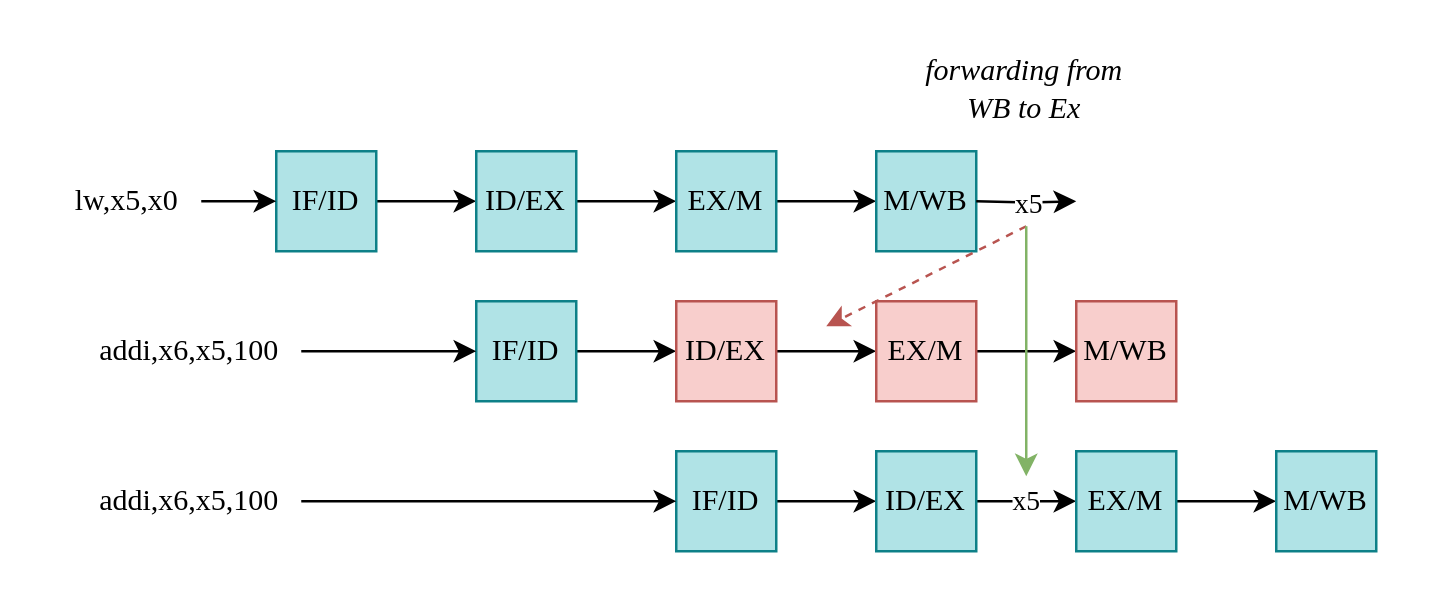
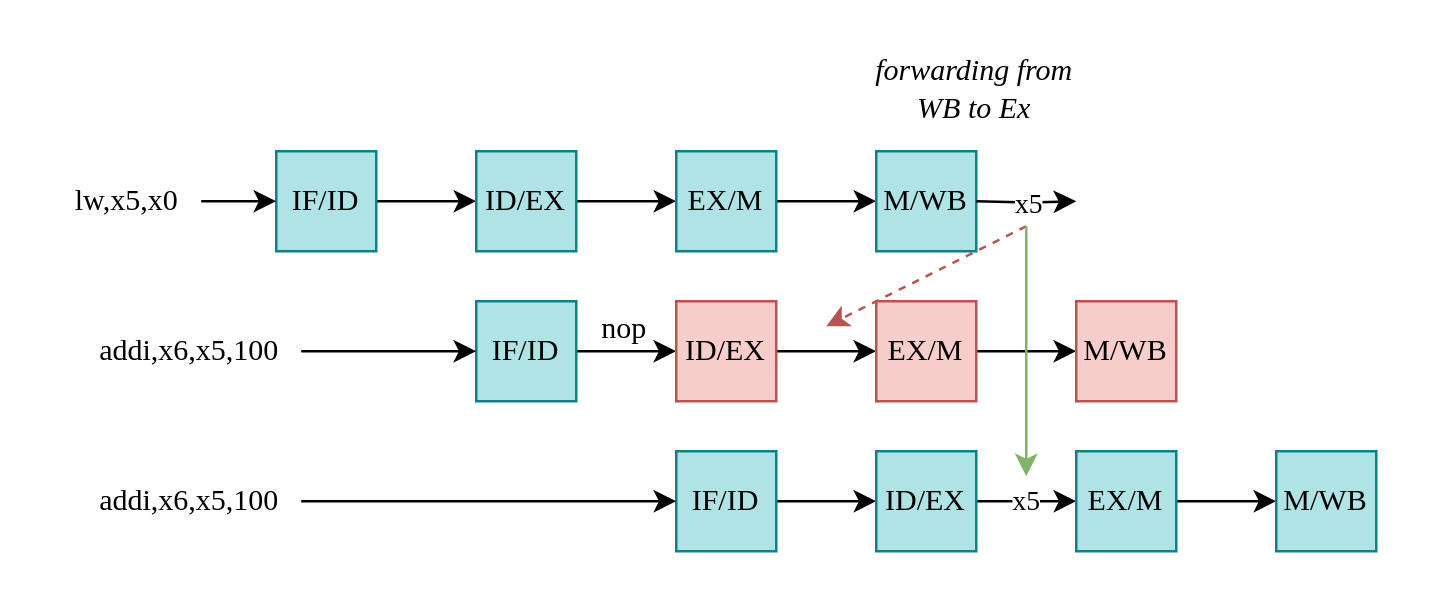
node "forwarding from WB to Ex": moved (1024, 89) -> (974, 89)
node "nop": added
